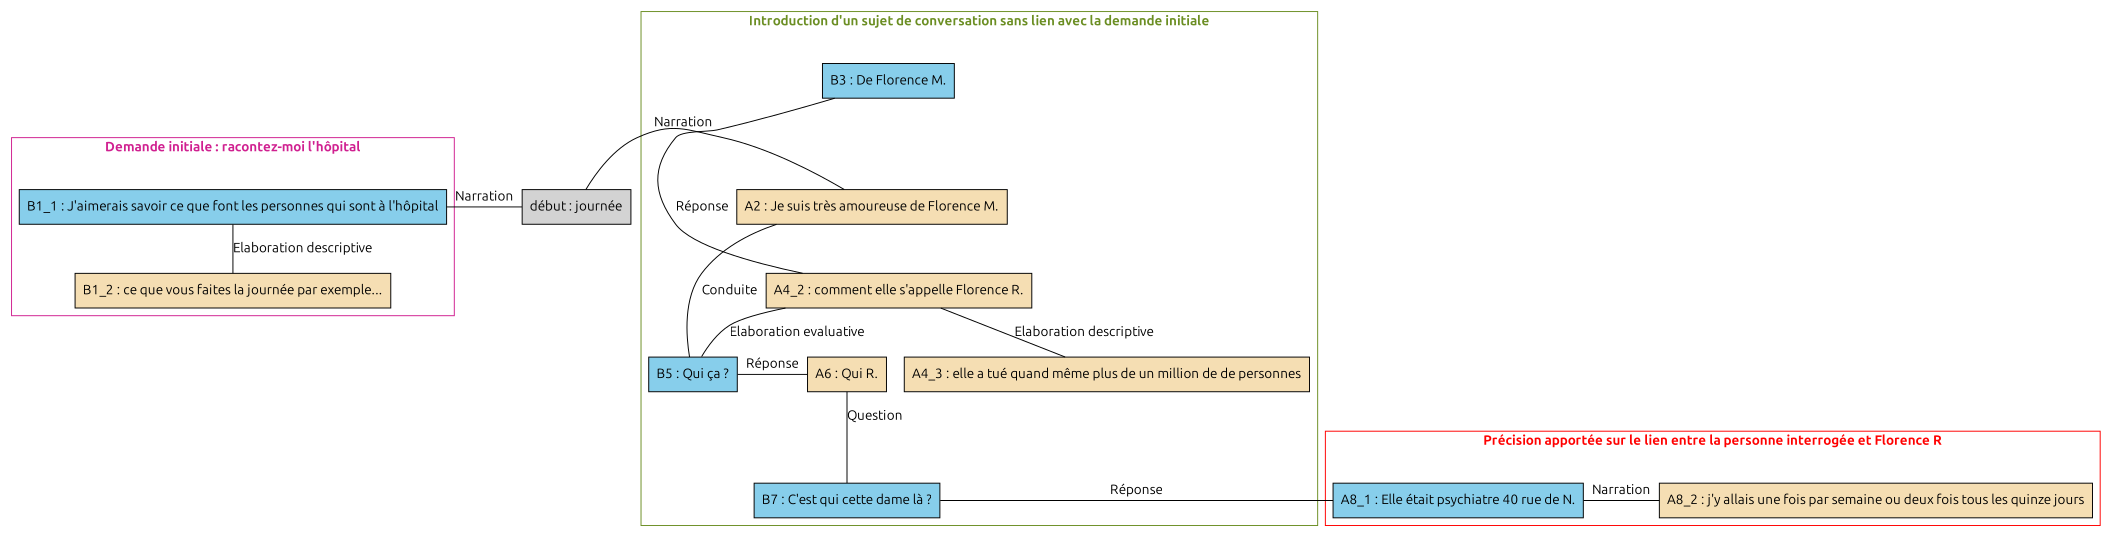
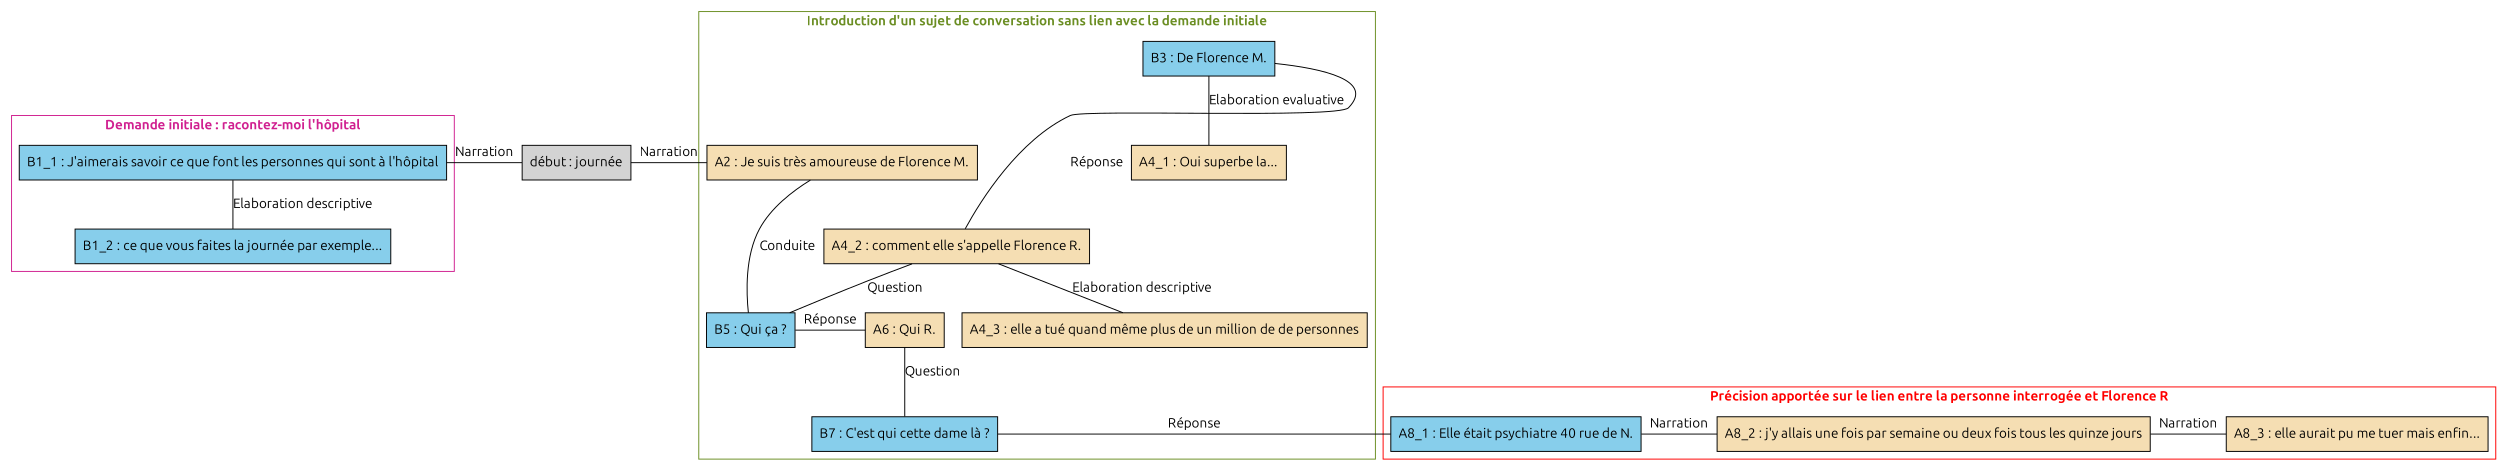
node "A4_1 : Oui superbe la...": added
node "B1_2 : ce que vous faites la journée par exemple...": fillcolor wheat -> skyblue
edge "A4_2 : comment elle s'appelle Florence R." -- "B5 : Qui ça ?": label "Elaboration evaluative" -> "Question"
node "A8_3 : elle aurait pu me tuer mais enfin...": added
